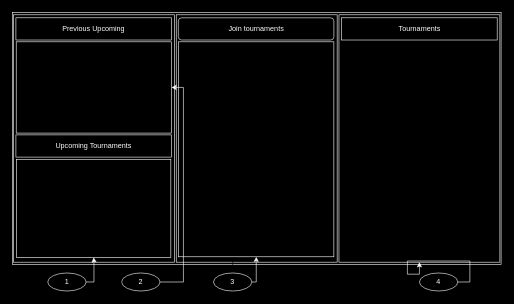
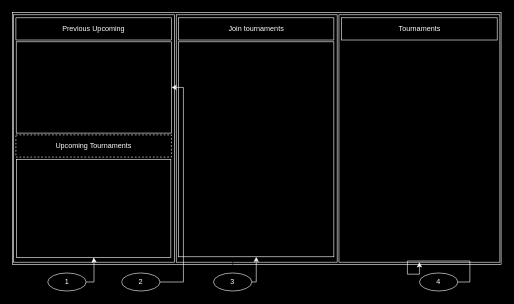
node "Join tournaments": shape rounded rectangle -> rectangle
node "Upcoming Tournaments": style solid -> dashed
